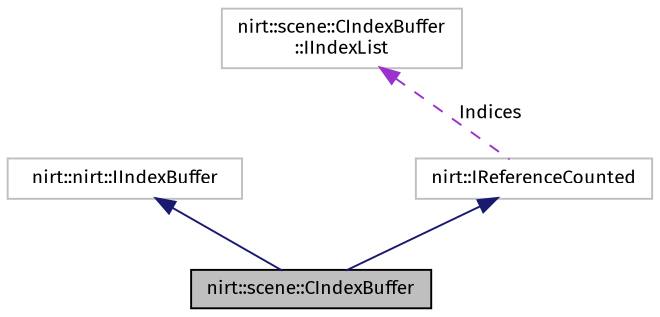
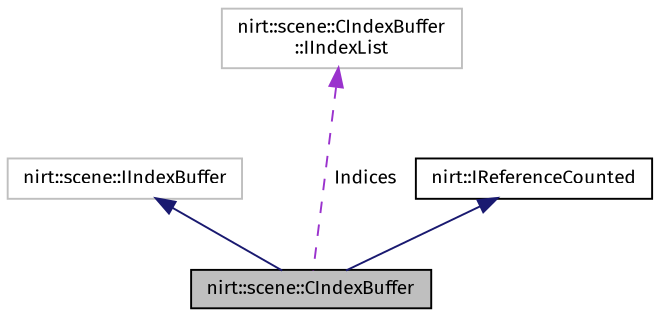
edge "nirt::IReferenceCounted" -> "nirt::scene::CIndexBuffer ::IIndexList": now "nirt::scene::CIndexBuffer" -> "nirt::scene::CIndexBuffer ::IIndexList"
node "nirt::nirt::IIndexBuffer": label "nirt::nirt::IIndexBuffer" -> "nirt::scene::IIndexBuffer"
node "nirt::IReferenceCounted": color grey75 -> black
